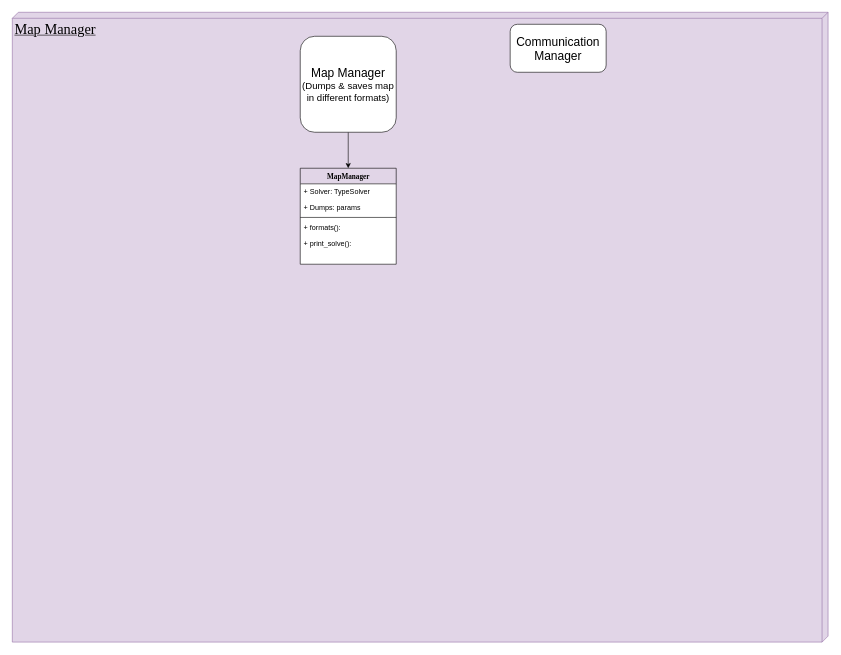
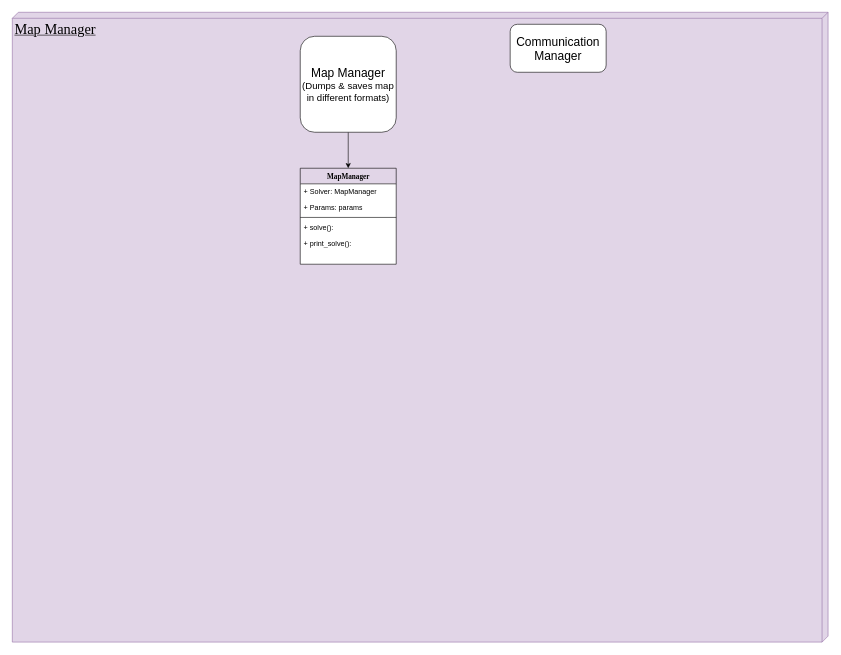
node "+ Solver: TypeSolver": label "+ Solver: TypeSolver" -> "+ Solver: MapManager"
node "+ Dumps: params": label "+ Dumps: params" -> "+ Params: params"
node "+ formats():": label "+ formats():" -> "+ solve():"
